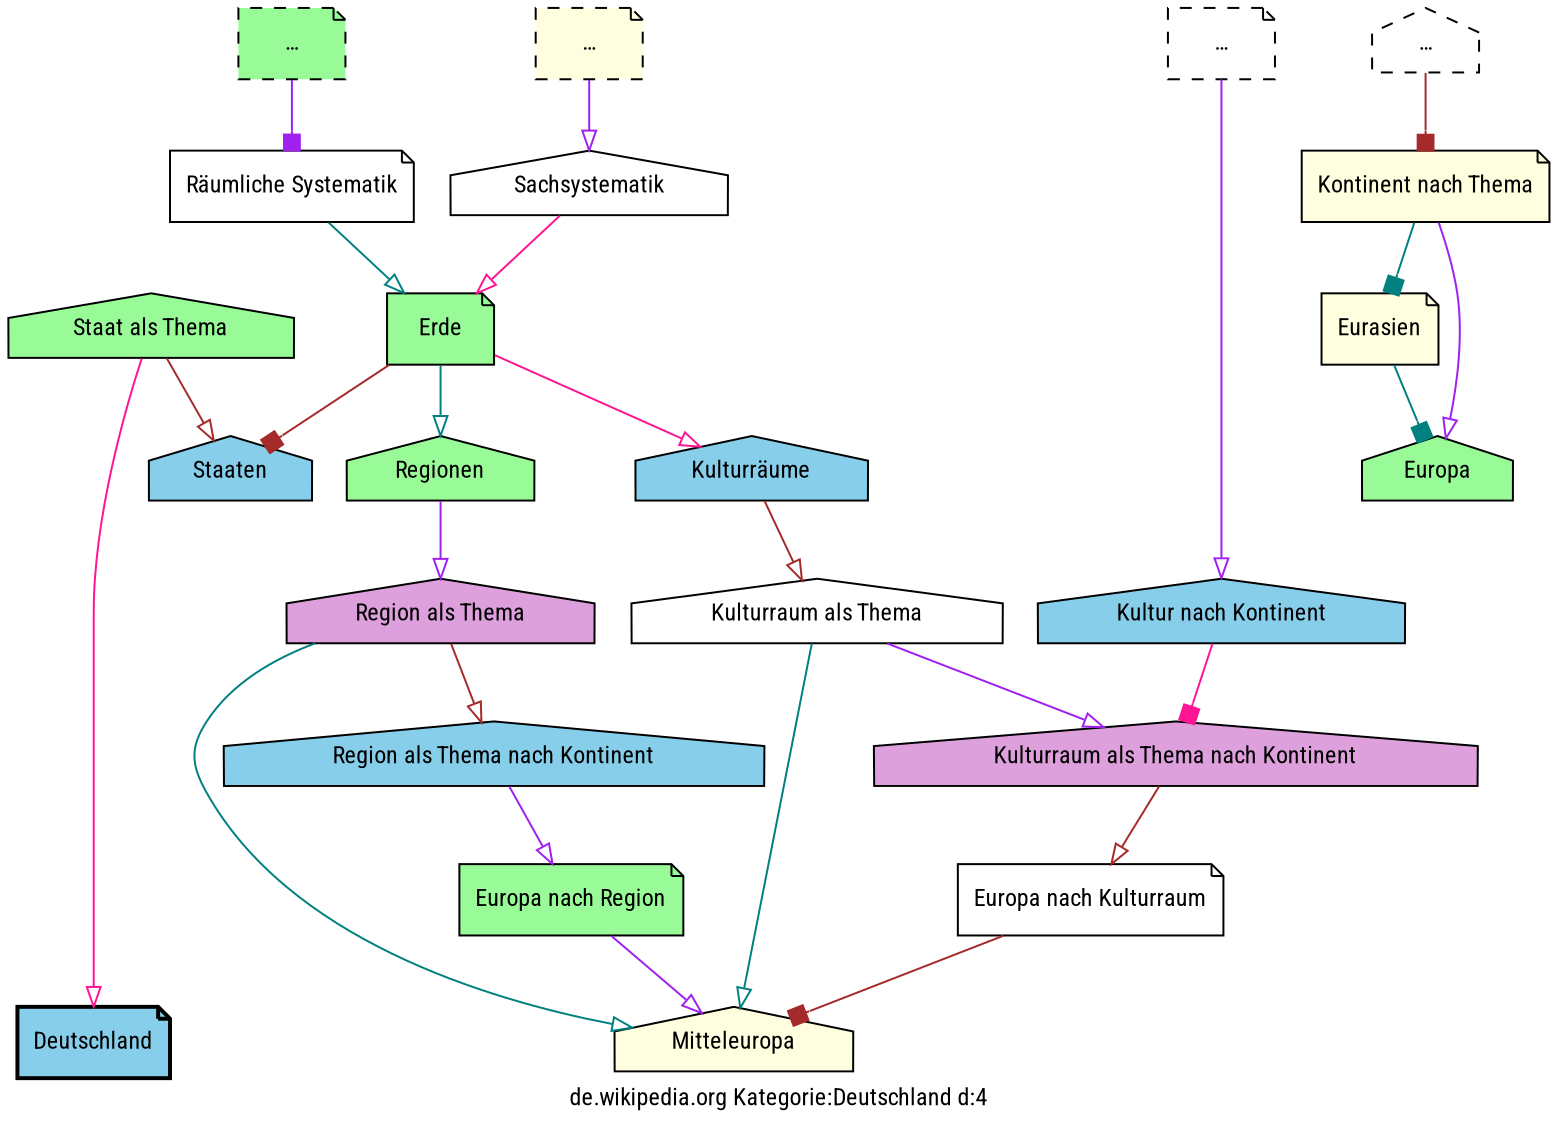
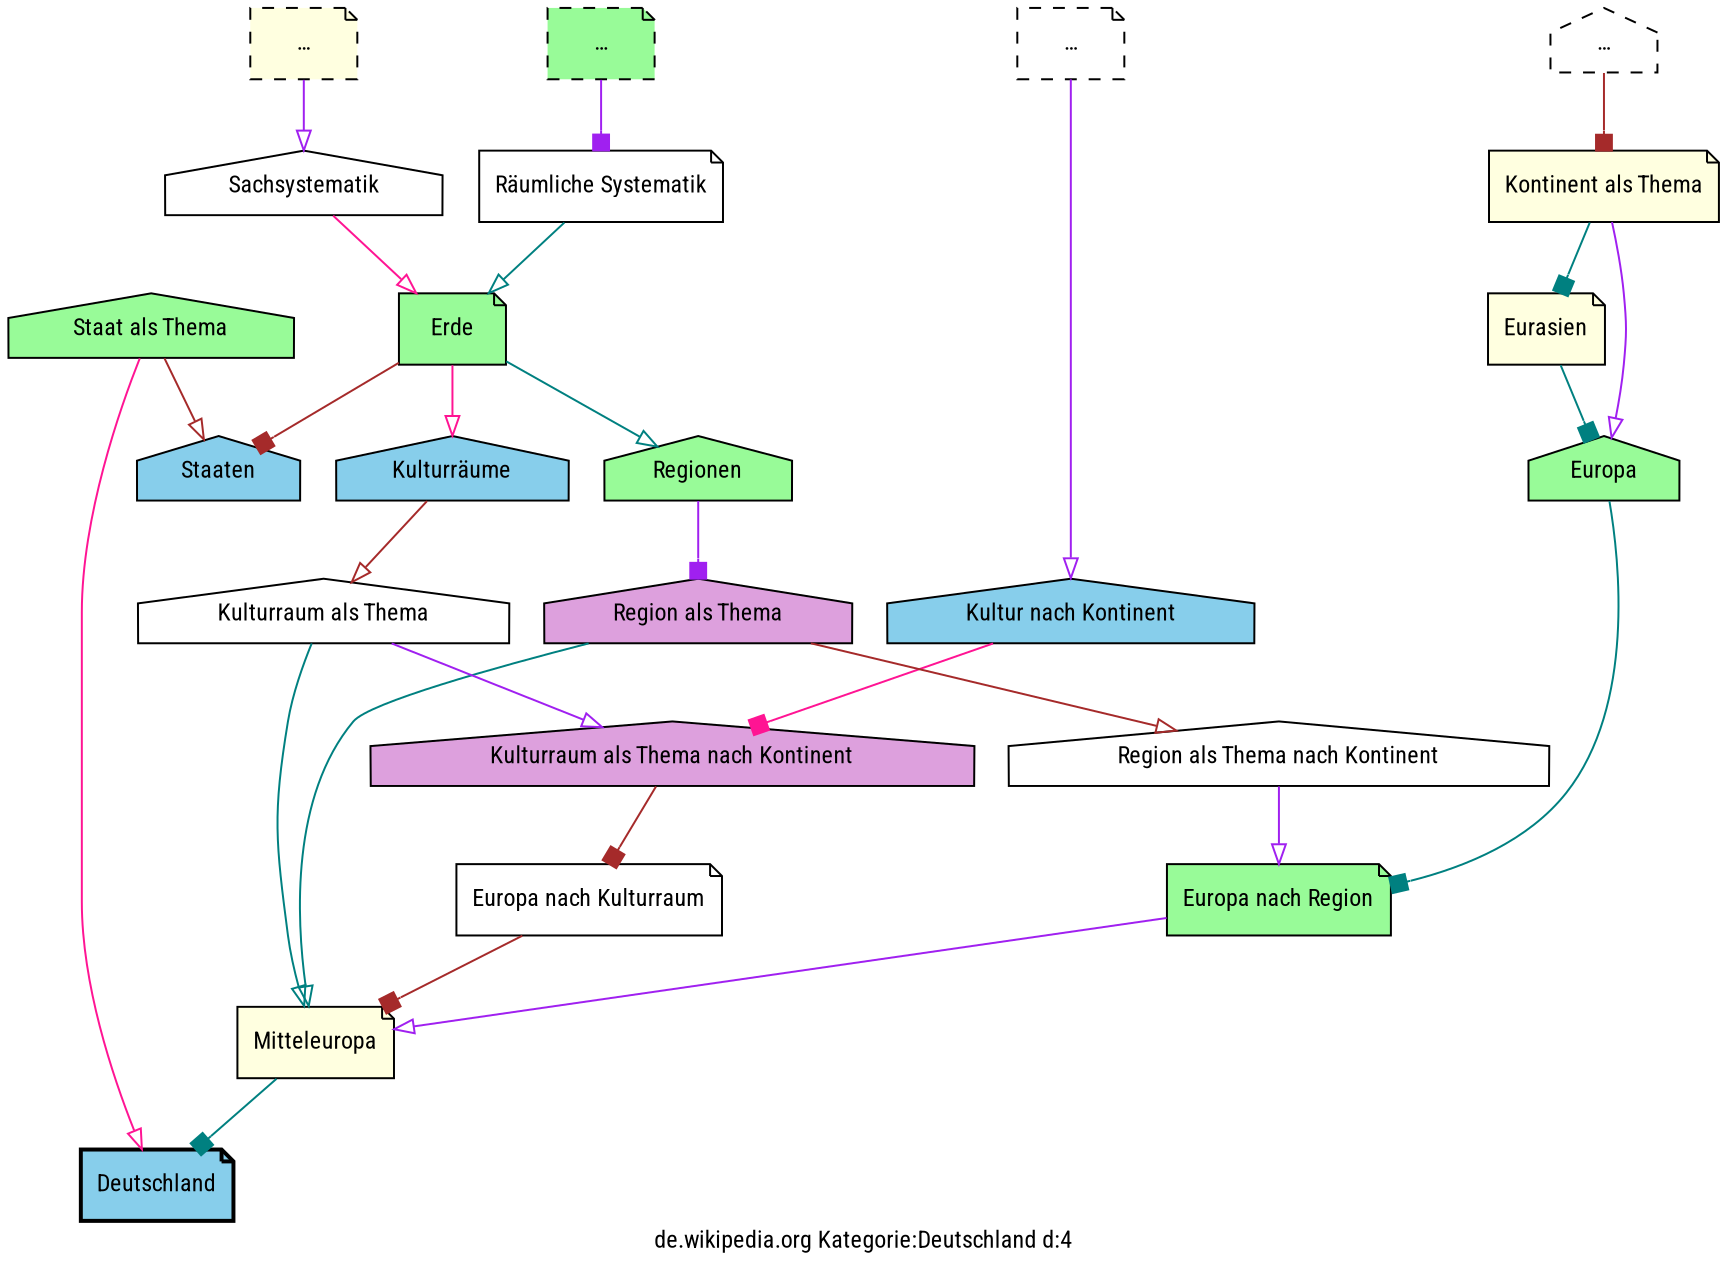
node "Kontinent nach Thema": label "Kontinent nach Thema" -> "Kontinent als Thema"
edge "Regionen" -> "Region als Thema": arrowhead onormal -> box
edge "Europa" -> "Europa nach Region": added
node "Region als Thema nach Kontinent": fillcolor skyblue -> white
edge "Kulturraum als Thema nach Kontinent" -> "Europa nach Kulturraum": arrowhead onormal -> box
node "Mitteleuropa": shape house -> note
edge "Mitteleuropa" -> "Deutschland": added
